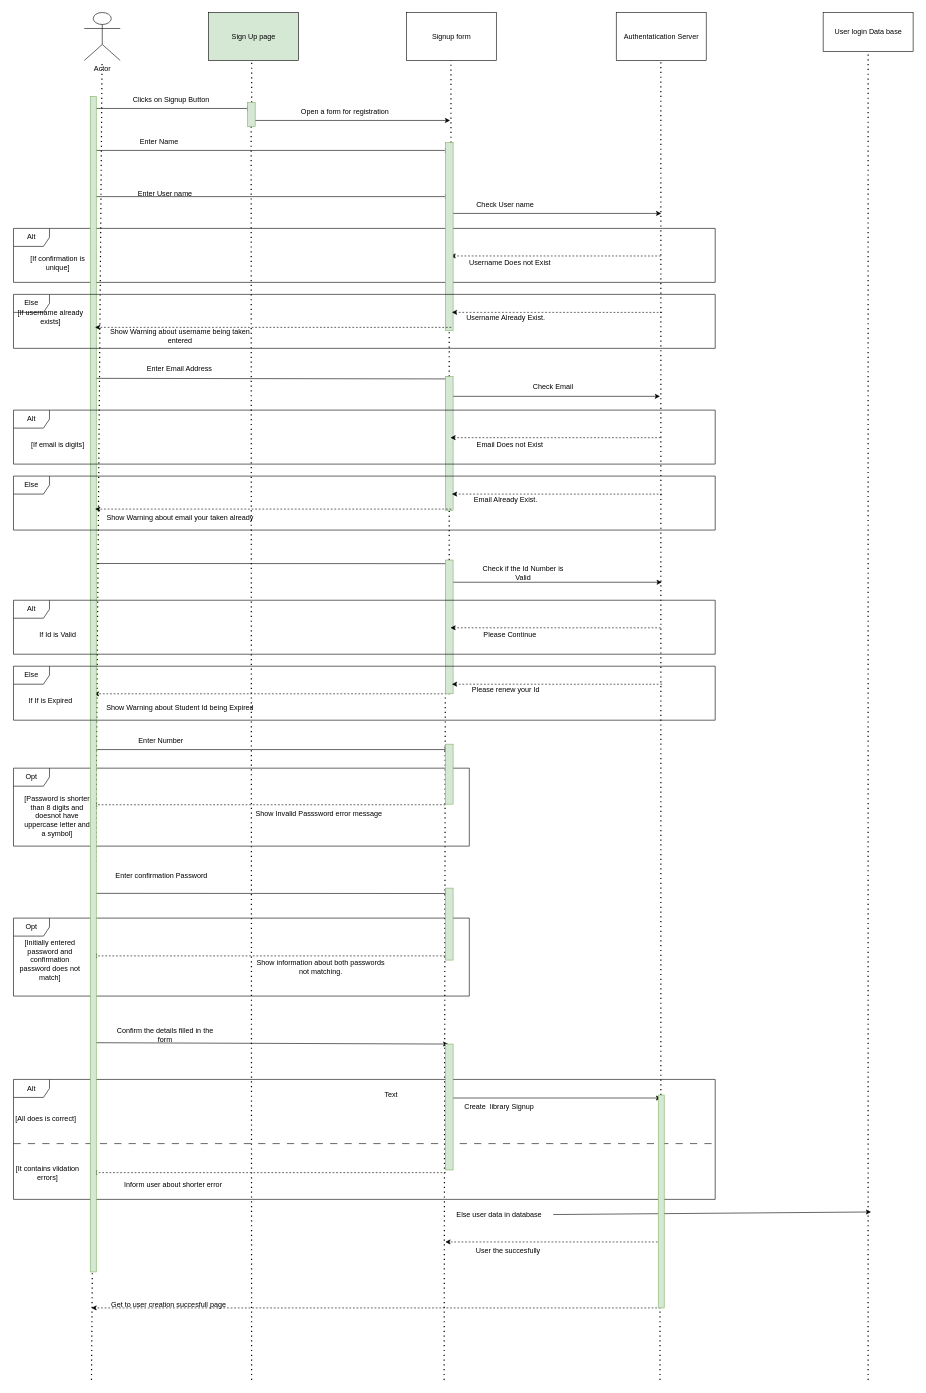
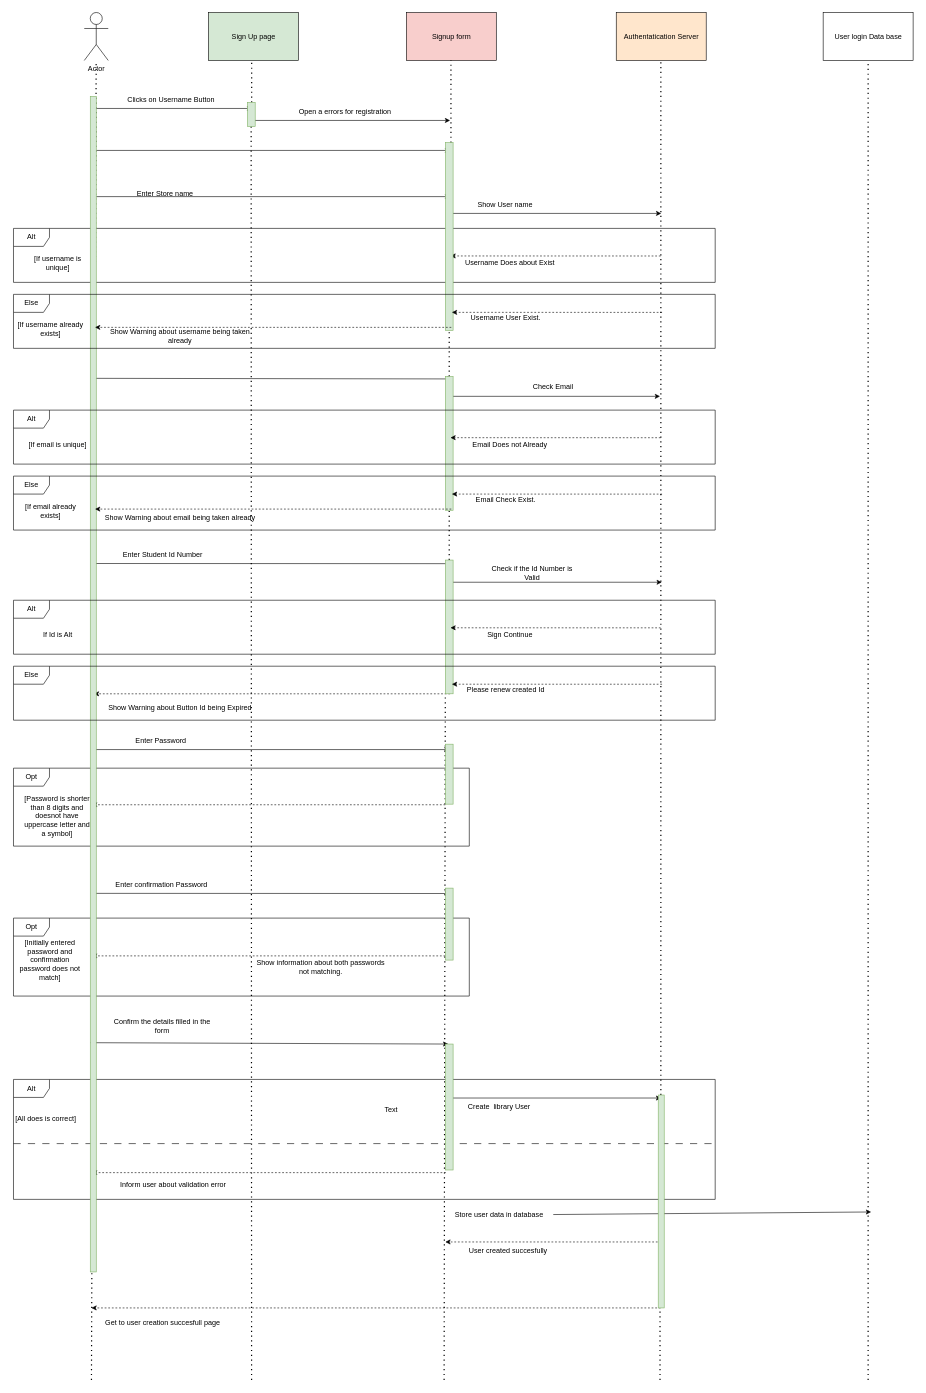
node "User login Data base": size 90x39 -> 90x48
node "Actor": size 36x48 -> 24x48
node "Signup form": fillcolor #ffffff -> #f8cecc
node "Authentatication Server": fillcolor #ffffff -> #ffe6cc
node "Clicks on Signup Button": label "Clicks on Signup Button" -> "Clicks on Username Button"
node "Open a form for registration": label "Open a form for registration" -> "Open a errors for registration"
node "Enter Name": removed
node "Enter User name": label "Enter User name" -> "Enter Store name"
node "Check User name": label "Check User name" -> "Show User name"
node "[If confirmation is unique]": label "[If confirmation is unique]" -> "[If username is unique]"
node "Username Does not Exist": label "Username Does not Exist" -> "Username Does about Exist"
node "[If username already exists]": moved (51, 317) -> (51, 329)
node "Username Already Exist.": label "Username Already Exist." -> "Username User Exist."
node "Show Warning about username being taken entered": label "Show Warning about username being taken entered" -> "Show Warning about username being taken already"
node "Enter Email Address": removed
node "[If email is digits]": label "[If email is digits]" -> "[If email is unique]"
node "Email Does not Exist": label "Email Does not Exist" -> "Email Does not Already"
node "Email Already Exist.": label "Email Already Exist." -> "Email Check Exist."
node "[If email already exists]": added
node "Show Warning about email your taken already": label "Show Warning about email your taken already" -> "Show Warning about email being taken already"
node "Enter Student Id Number": added
node "Check if the Id Number is Valid": moved (524, 573) -> (533, 573)
node "If Id is Valid": label "If Id is Valid" -> "If Id is Alt"
node "Please Continue": label "Please Continue" -> "Sign Continue"
node "Please renew your Id": label "Please renew your Id" -> "Please renew created Id"
node "If If is Expired": removed
node "Show Warning about Student Id being Expired": label "Show Warning about Student Id being Expired" -> "Show Warning about Button Id being Expired"
node "Enter Number": label "Enter Number" -> "Enter Password"
node "Show Invalid Passsword error message": removed
node "Enter confirmation Password": moved (162, 876) -> (162, 885)
node "Confirm the details filled in the form": moved (165, 1035) -> (162, 1026)
node "Text": moved (392, 1095) -> (392, 1110)
node "Create library Signup": label "Create library Signup" -> "Create library User"
node "[It contains vlidation errors]": removed
node "Inform user about shorter error": label "Inform user about shorter error" -> "Inform user about validation error"
node "Else user data in database": label "Else user data in database" -> "Store user data in database"
node "User the succesfully": label "User the succesfully" -> "User created succesfully"
node "Get to user creation succesfull page": moved (169, 1305) -> (163, 1323)
